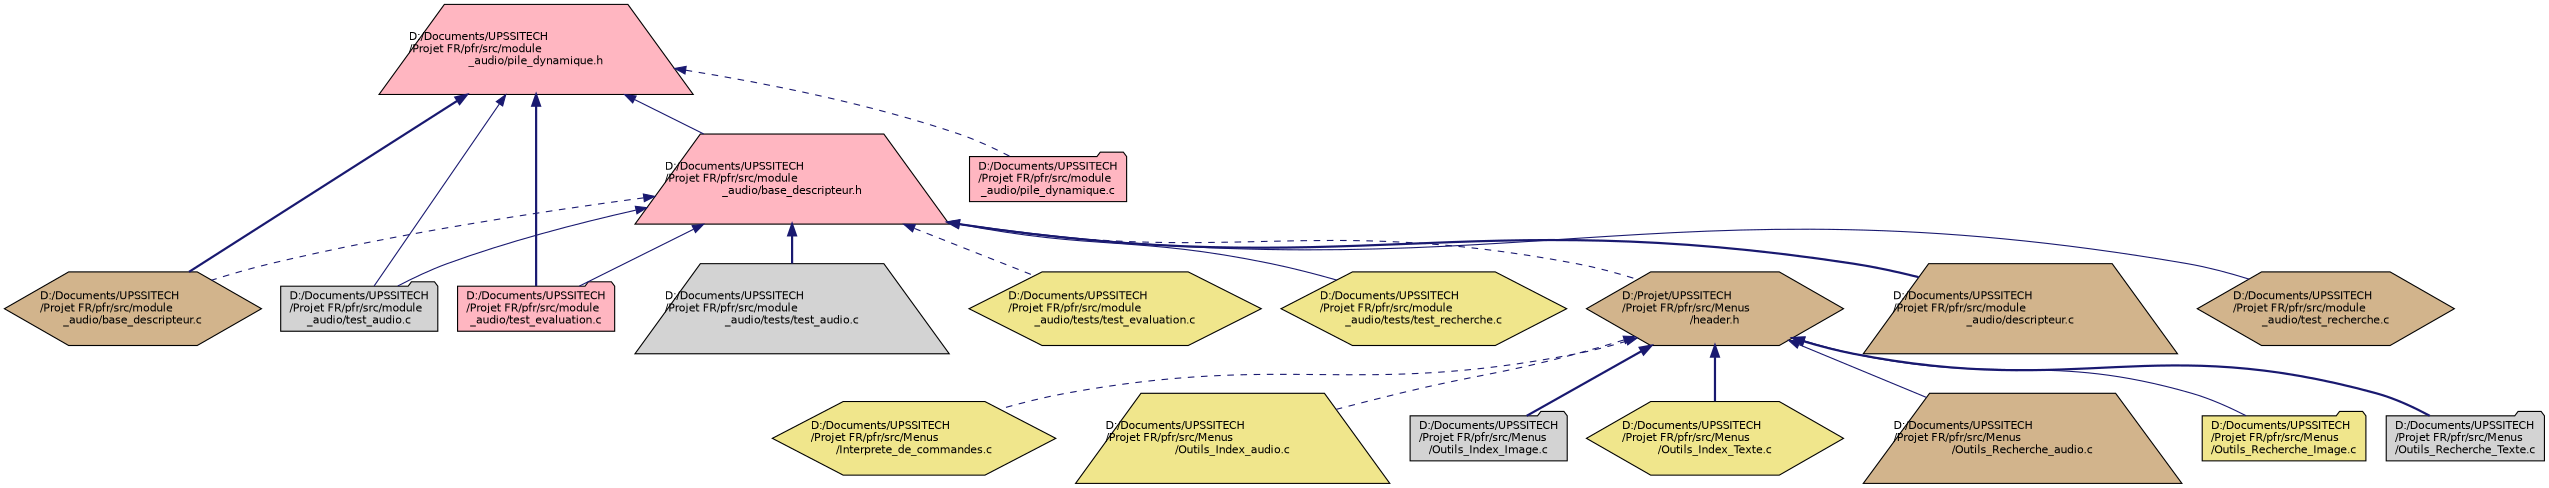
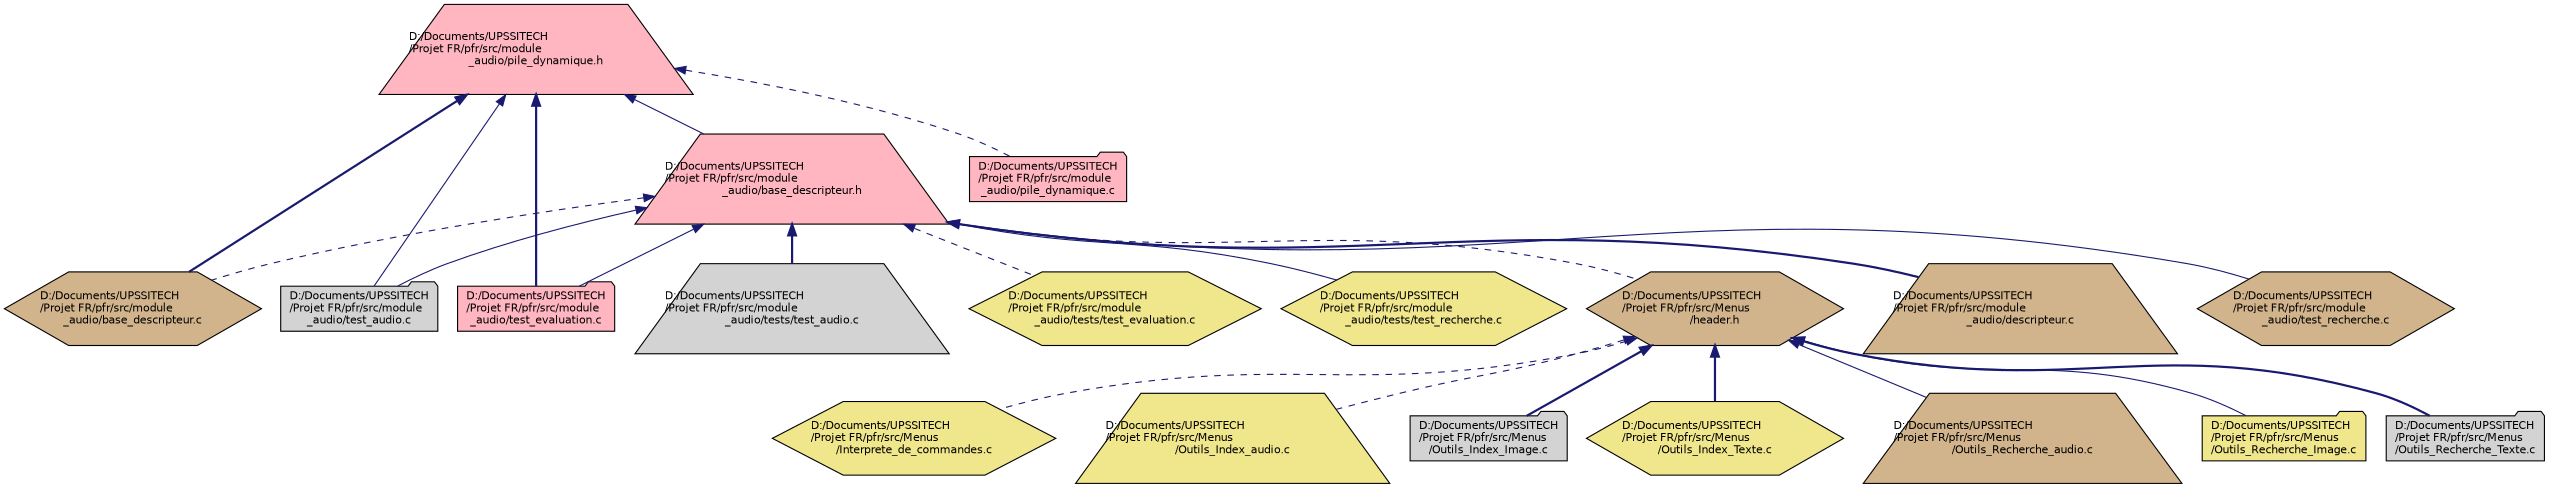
node "D:/Projet/UPSSITECH /Projet FR/pfr/src/Menus /header.h": label "D:/Projet/UPSSITECH /Projet FR/pfr/src/Menus /header.h" -> "D:/Documents/UPSSITECH /Projet FR/pfr/src/Menus /header.h"
